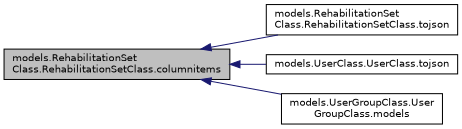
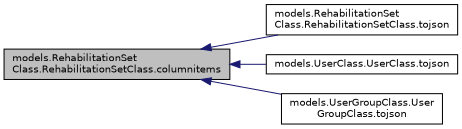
node "models.UserGroupClass.User GroupClass.models": label "models.UserGroupClass.User GroupClass.models" -> "models.UserGroupClass.User GroupClass.tojson"
